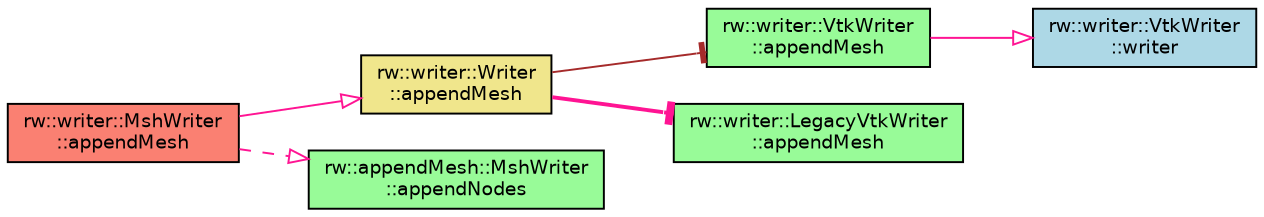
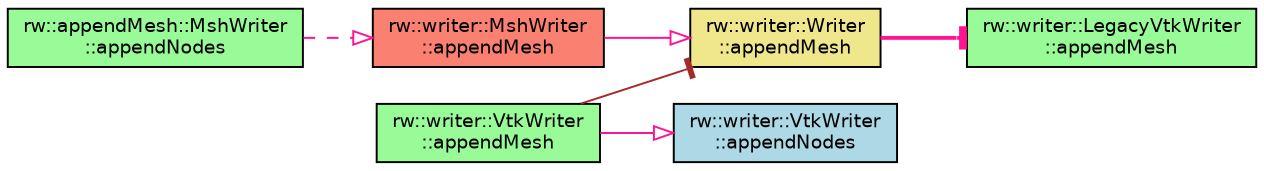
node "rw::writer::VtkWriter ::writer": label "rw::writer::VtkWriter ::writer" -> "rw::writer::VtkWriter ::appendNodes"
edge "rw::writer::Writer ::appendMesh" -> "rw::writer::VtkWriter ::appendMesh": reversed
edge "rw::writer::MshWriter ::appendMesh" -> "rw::appendMesh::MshWriter ::appendNodes": reversed
